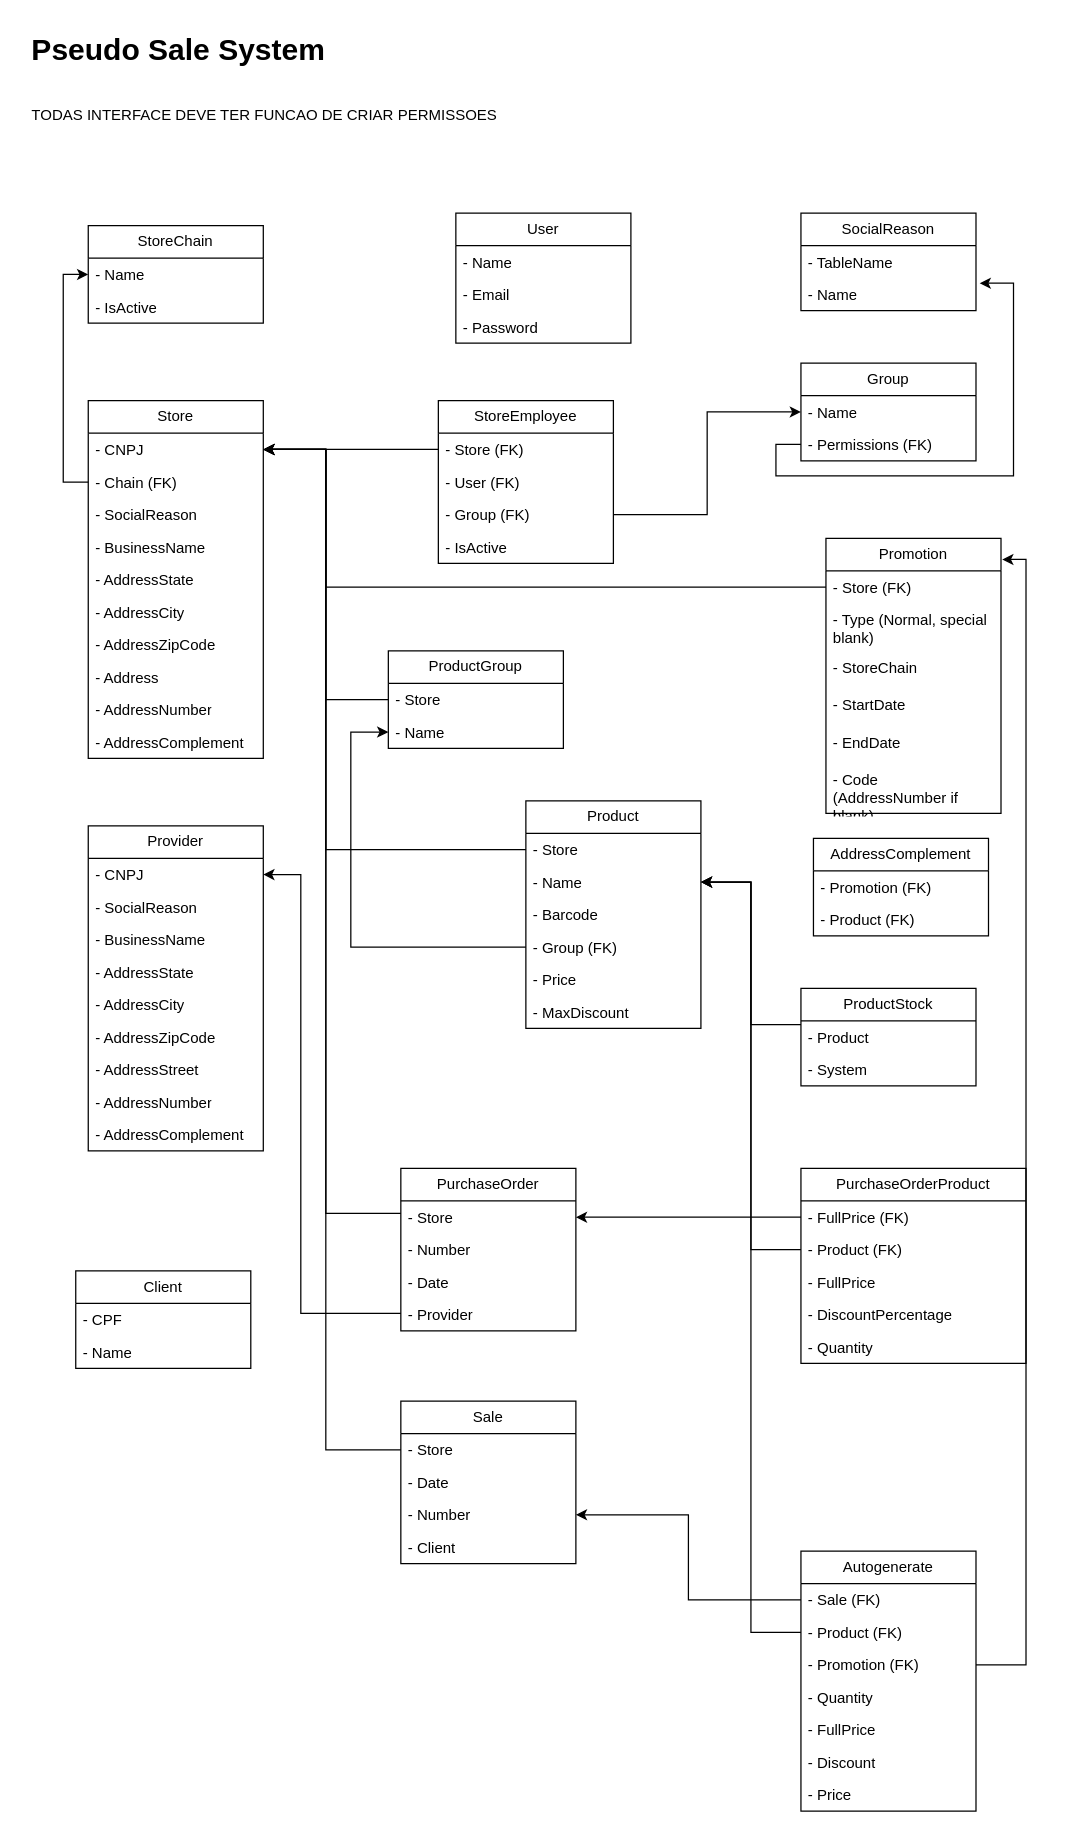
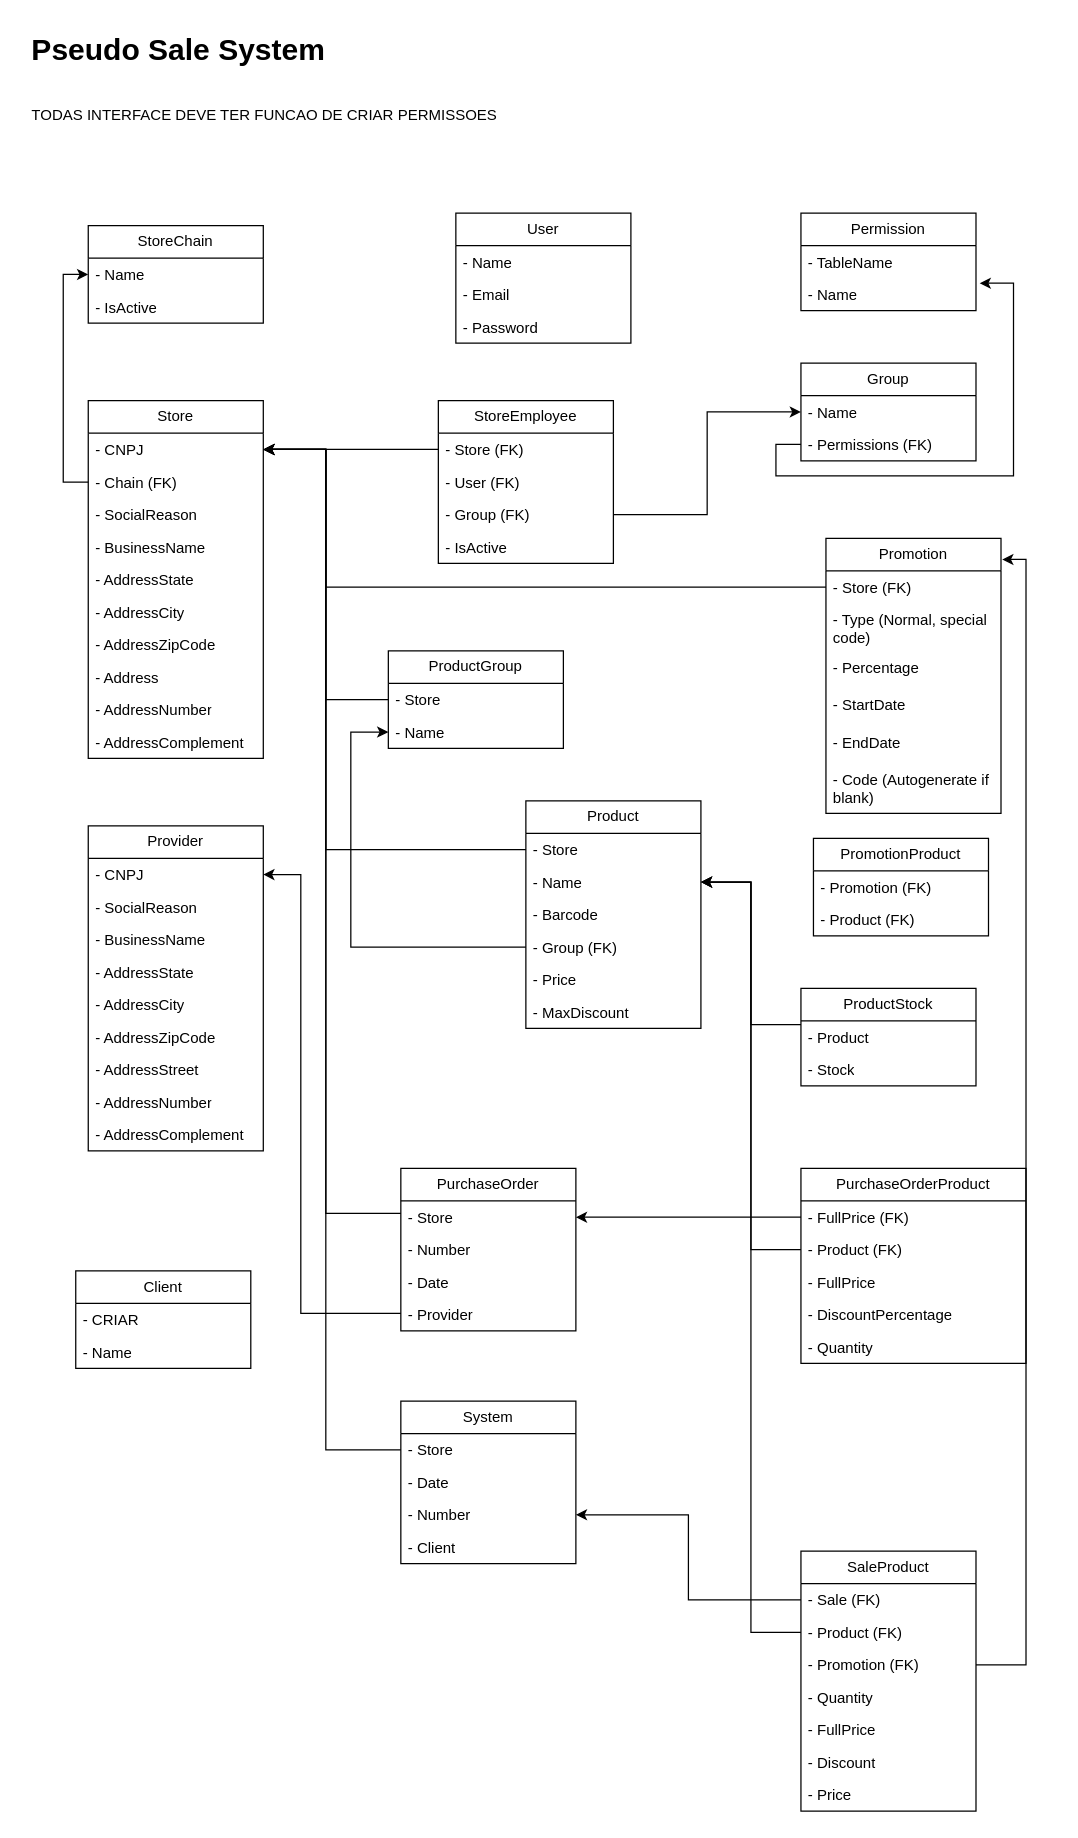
node "SocialReason": label "SocialReason" -> "Permission"
node "- Type (Normal, special blank)": label "- Type (Normal, special blank)" -> "- Type (Normal, special code)"
node "- StoreChain": label "- StoreChain" -> "- Percentage"
node "- Code (AddressNumber if blank)": label "- Code (AddressNumber if blank)" -> "- Code (Autogenerate if blank)"
node "AddressComplement": label "AddressComplement" -> "PromotionProduct"
node "- System": label "- System" -> "- Stock"
node "- CPF": label "- CPF" -> "- CRIAR"
node "Sale": label "Sale" -> "System"
node "Autogenerate": label "Autogenerate" -> "SaleProduct"
